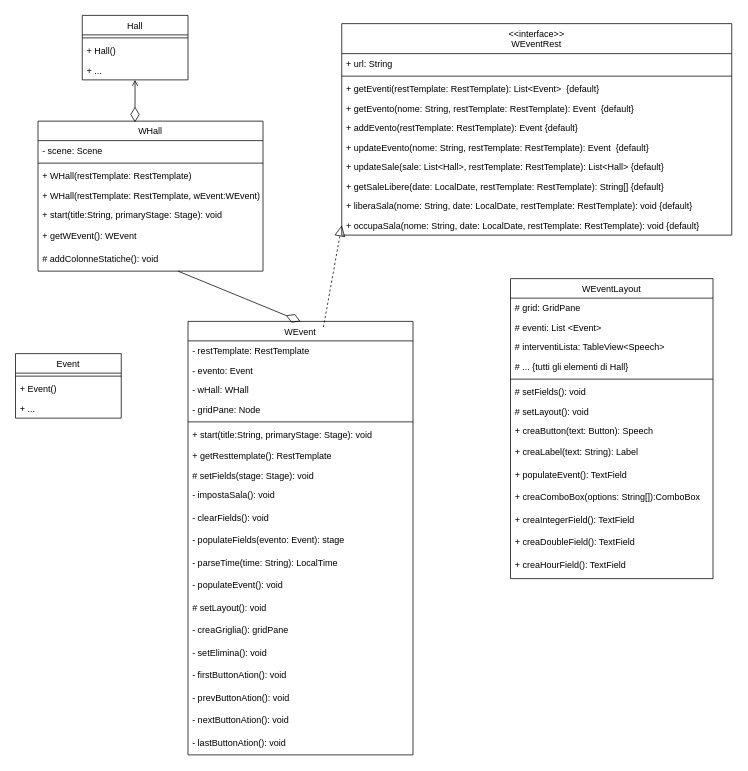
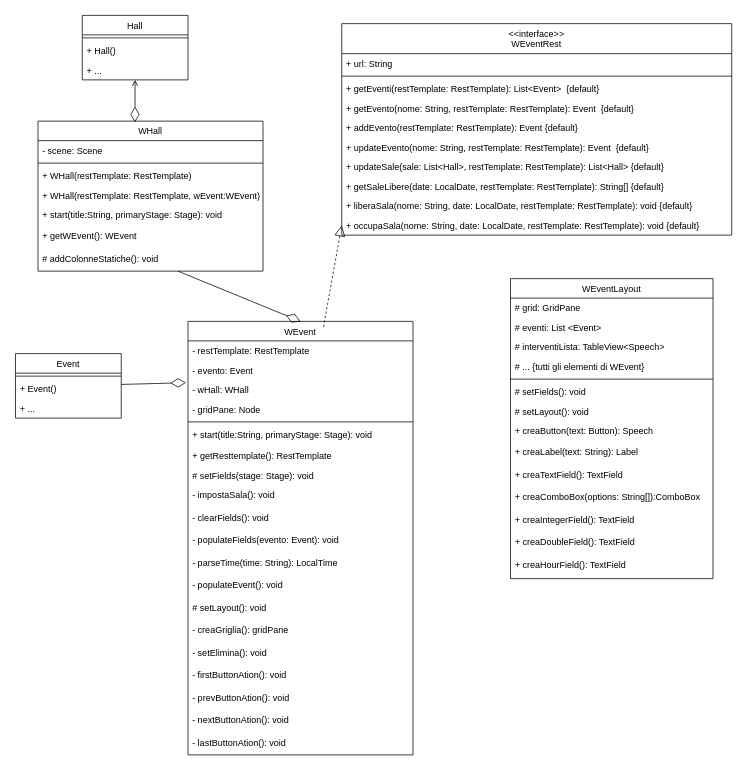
node "# ... {tutti gli elementi di Hall}": label "# ... {tutti gli elementi di Hall}" -> "# ... {tutti gli elementi di WEvent}"
edge "Event" -> "- wHall: WHall": added
node "+ populateEvent(): TextField": label "+ populateEvent(): TextField" -> "+ creaTextField(): TextField"
node "- populateFields(evento: Event): stage": label "- populateFields(evento: Event): stage" -> "- populateFields(evento: Event): void"
